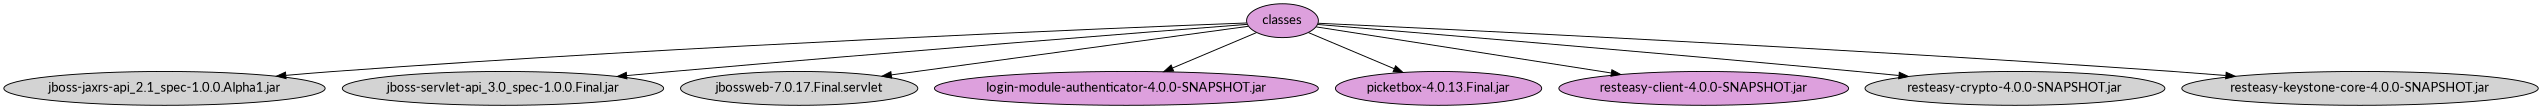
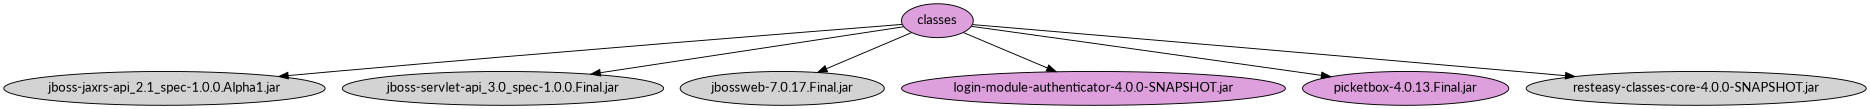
node "jbossweb-7.0.17.Final.servlet": label "jbossweb-7.0.17.Final.servlet" -> "jbossweb-7.0.17.Final.jar"
node "resteasy-client-4.0.0-SNAPSHOT.jar": removed
node "resteasy-crypto-4.0.0-SNAPSHOT.jar": removed
node "resteasy-keystone-core-4.0.0-SNAPSHOT.jar": label "resteasy-keystone-core-4.0.0-SNAPSHOT.jar" -> "resteasy-classes-core-4.0.0-SNAPSHOT.jar"
